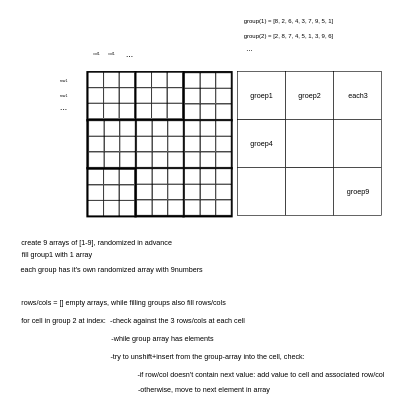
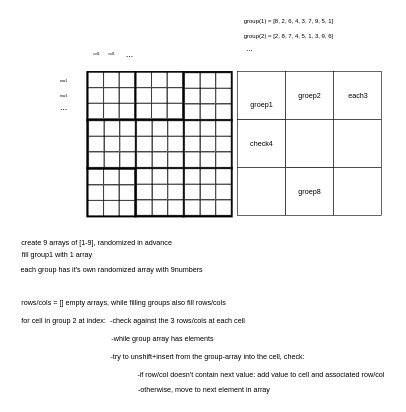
node "groep1": moved (261, 96) -> (261, 105)
node "groep4": label "groep4" -> "check4"
node "groep8": added
node "groep9": removed
